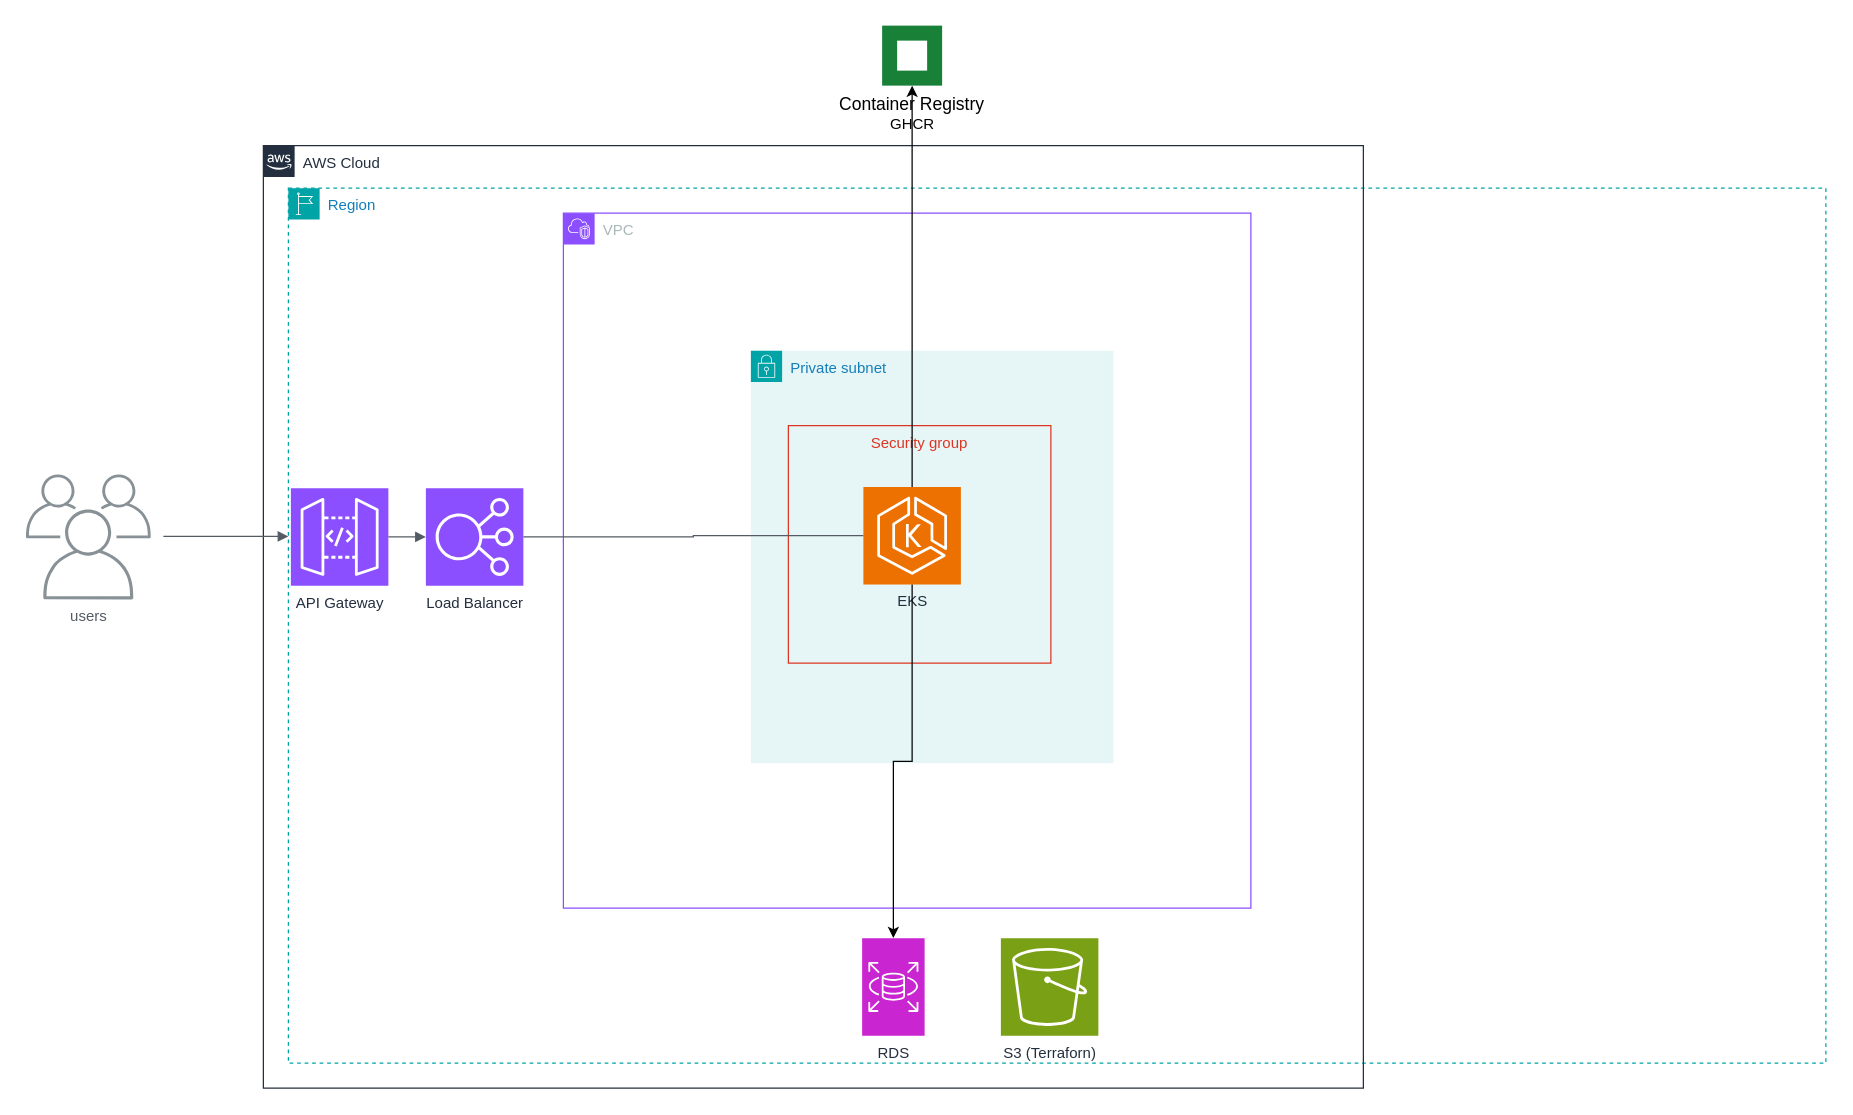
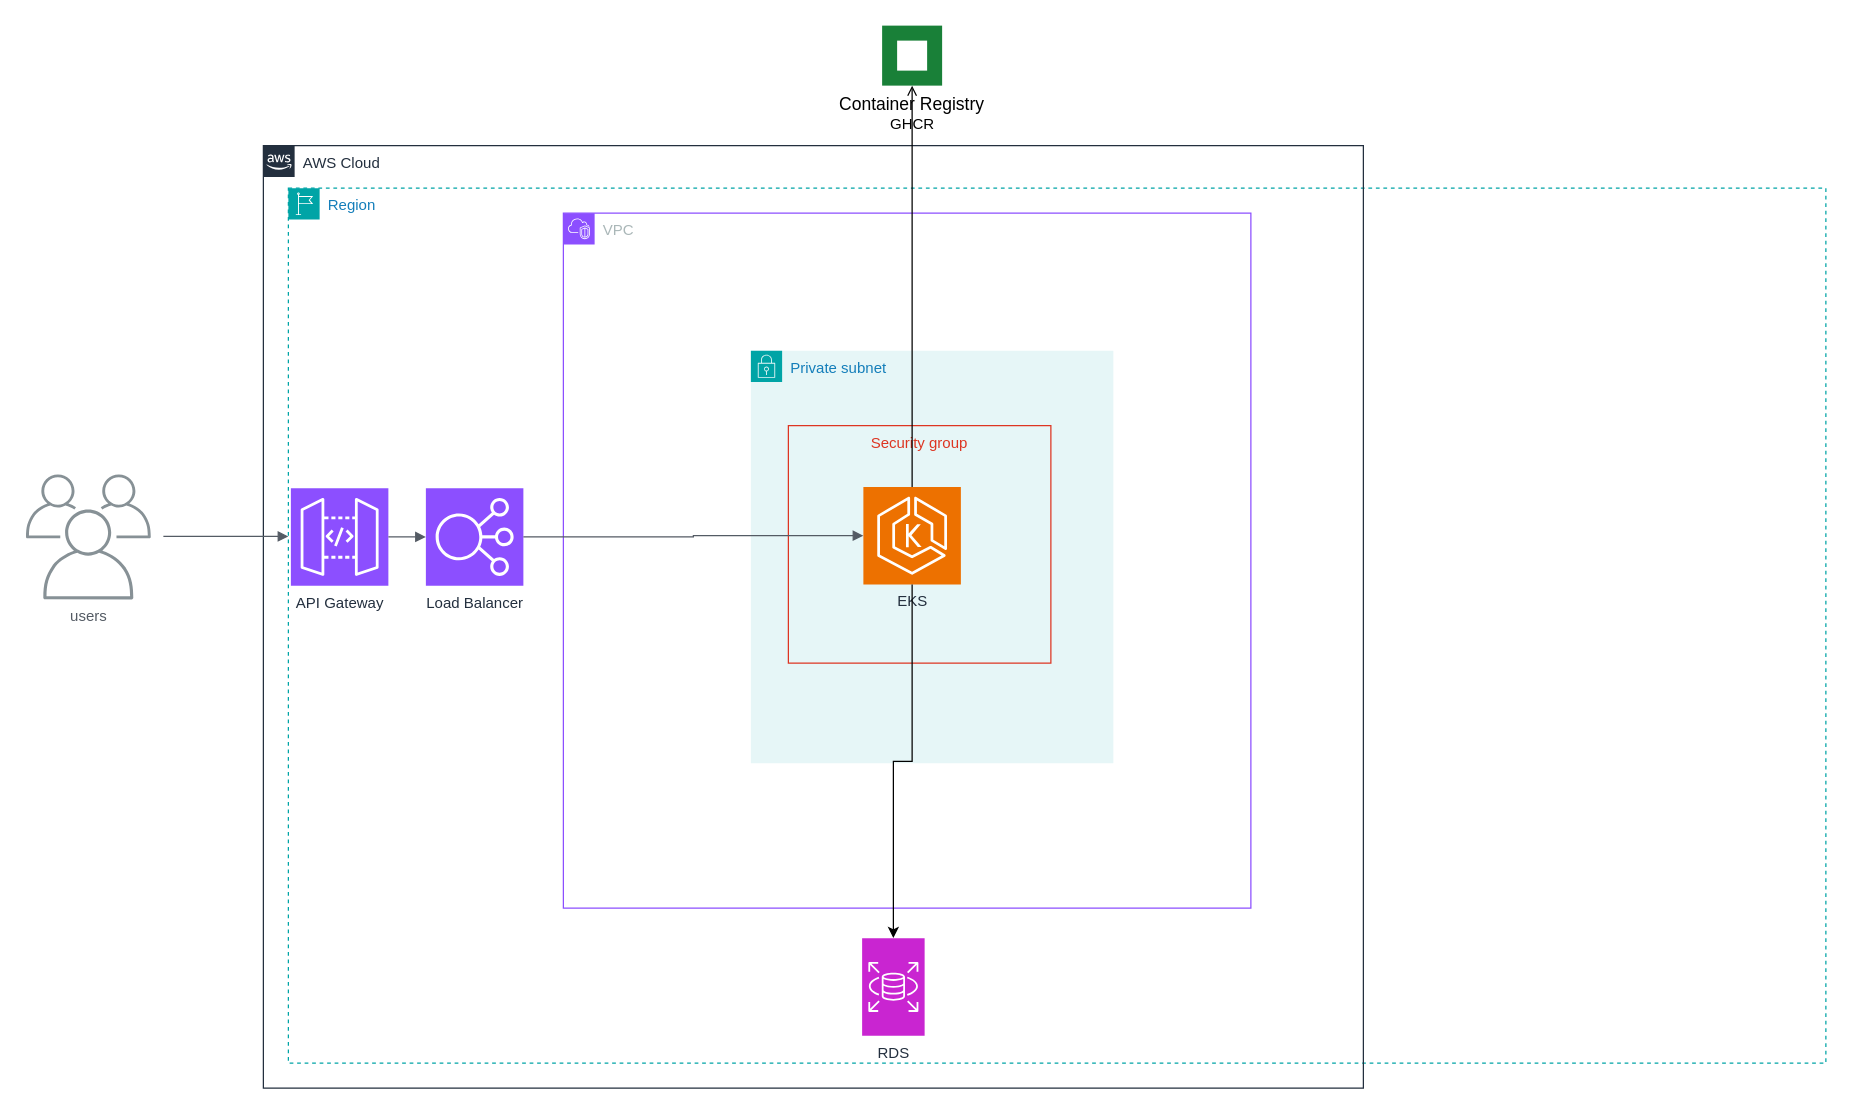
edge "EKS" -> "Container Registry": arrowhead classic -> open
edge "EKS" -- "Load Balancer": arrowhead none -> block
node "S3 (Terraforn)": removed
